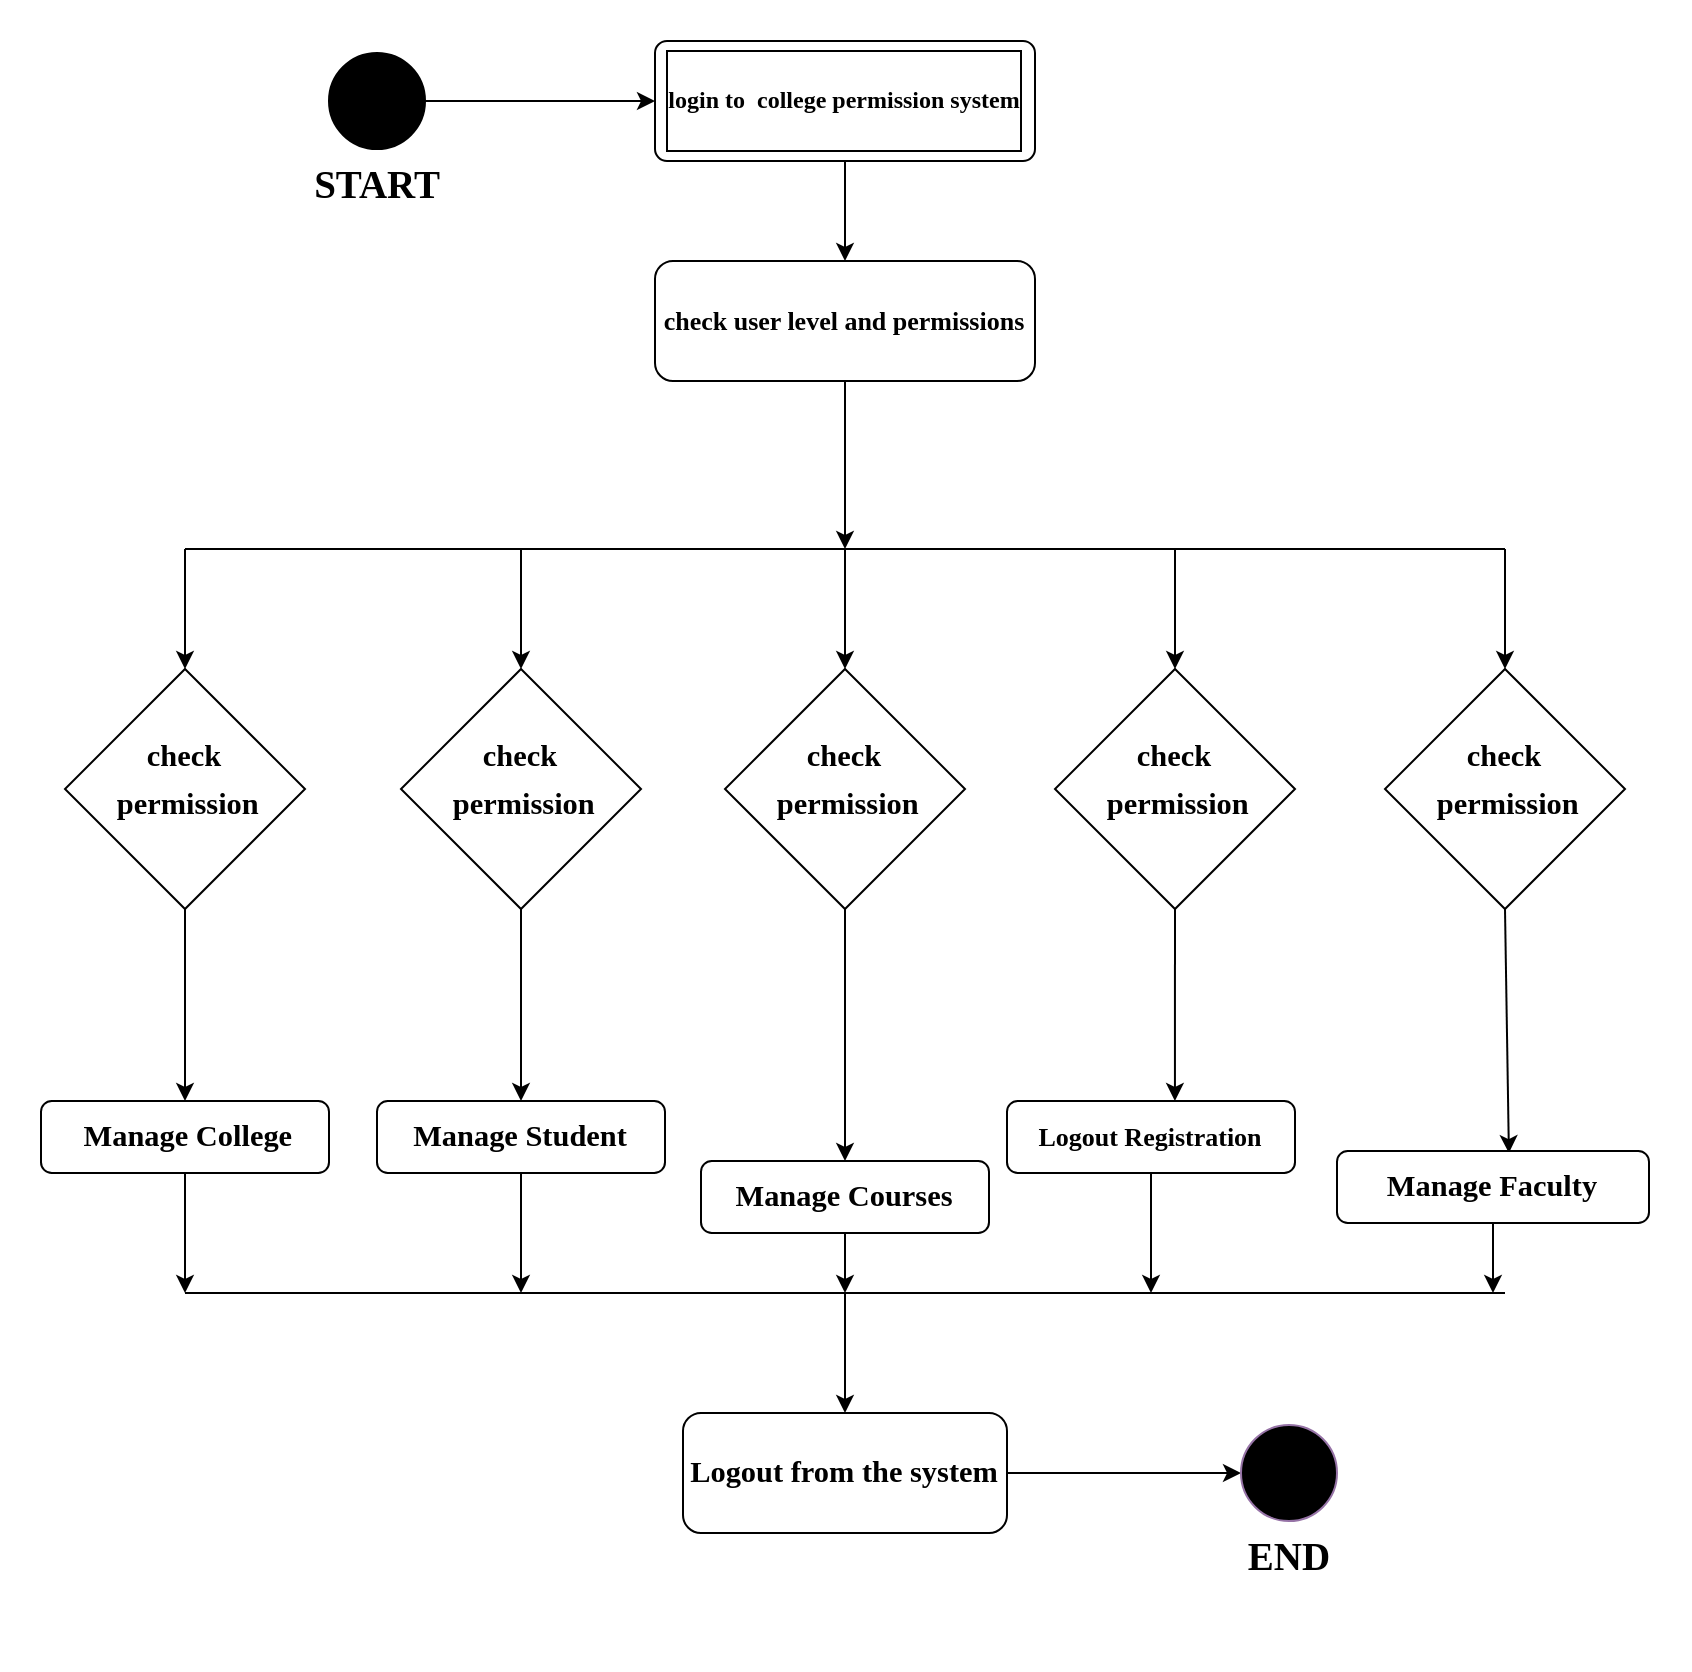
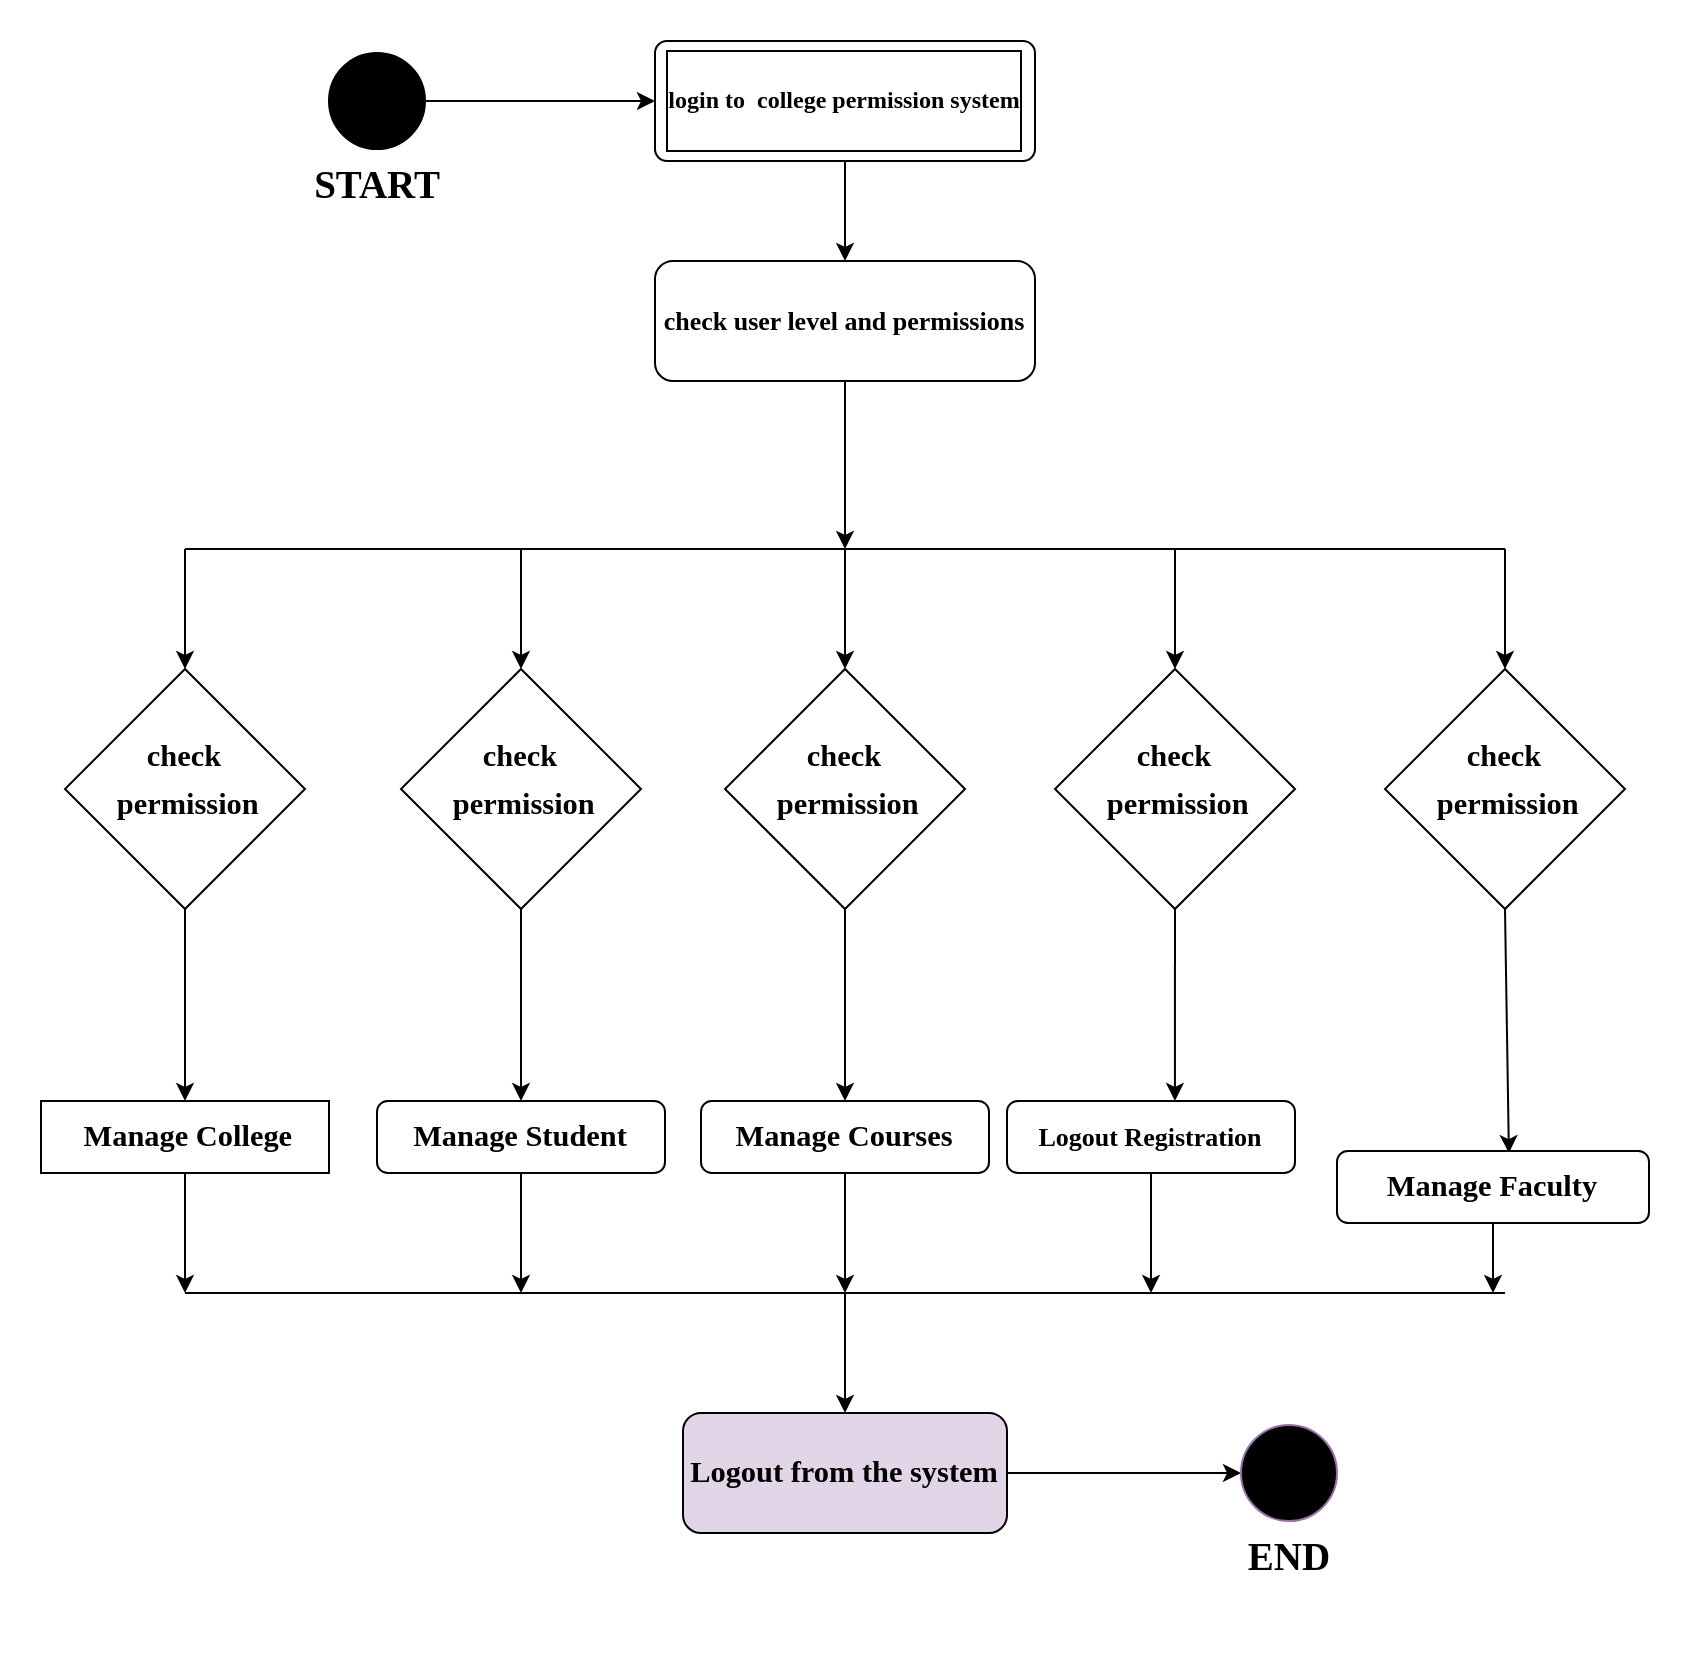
node "Manage College": shape rounded rectangle -> rectangle
node "Manage Courses": moved (845, 1197) -> (845, 1137)
node "Logout from the system": fillcolor #ffffff -> #e1d5e7
